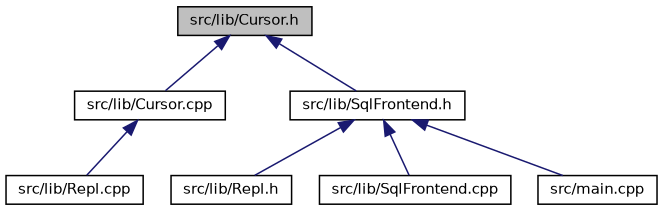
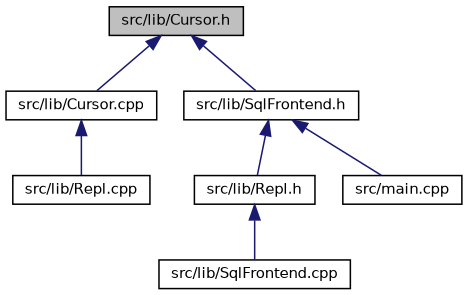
edge "src/lib/SqlFrontend.cpp" -> "src/lib/SqlFrontend.h": now "src/lib/SqlFrontend.cpp" -> "src/lib/Repl.h"
